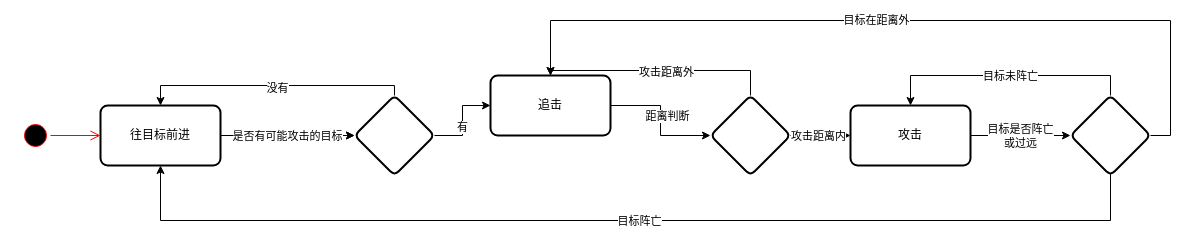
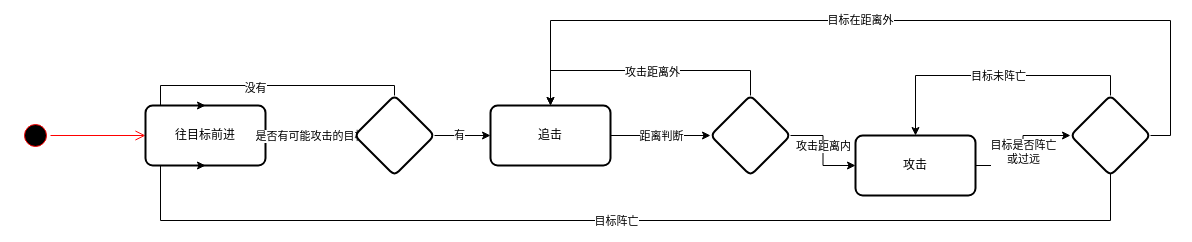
node "追击": moved (551, 106) -> (551, 136)
node "往目标前进": moved (161, 136) -> (206, 136)
node "攻击": moved (911, 136) -> (916, 166)
